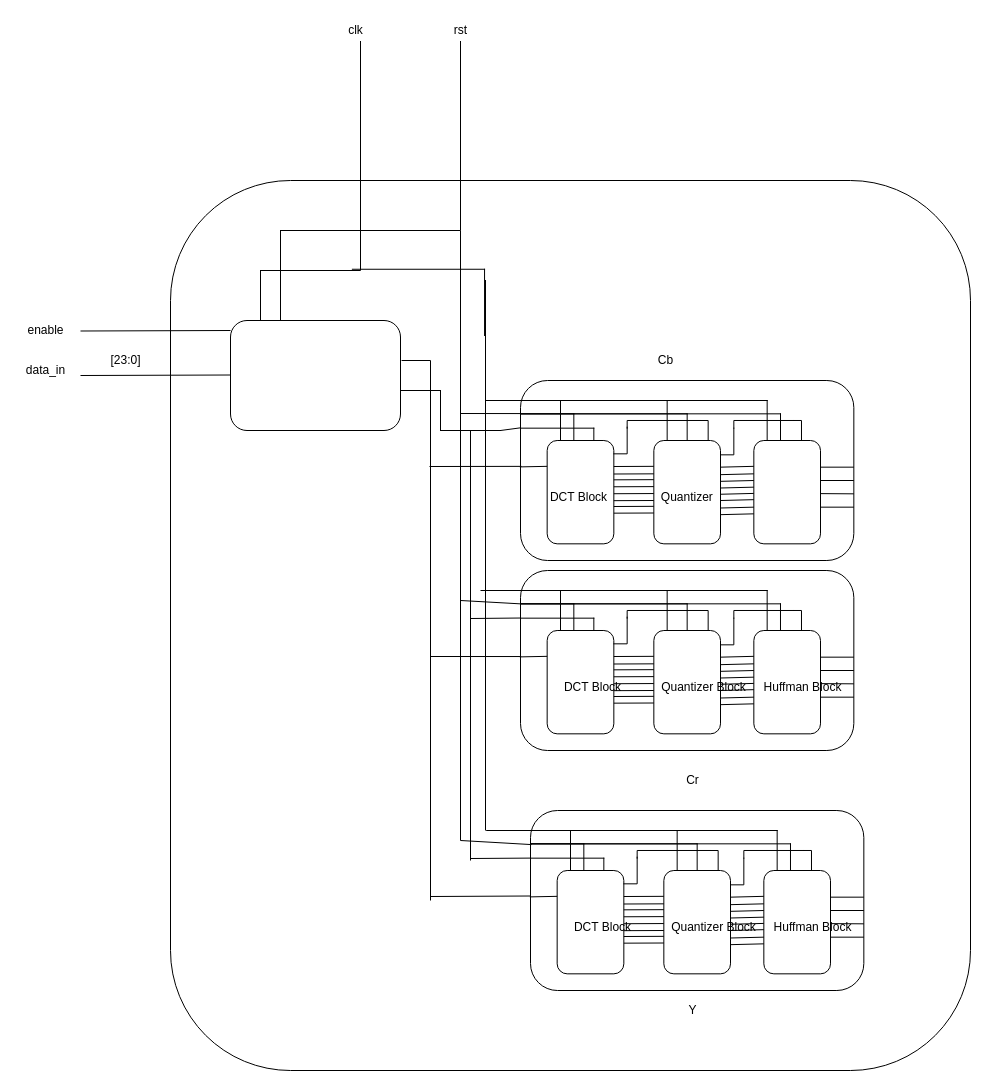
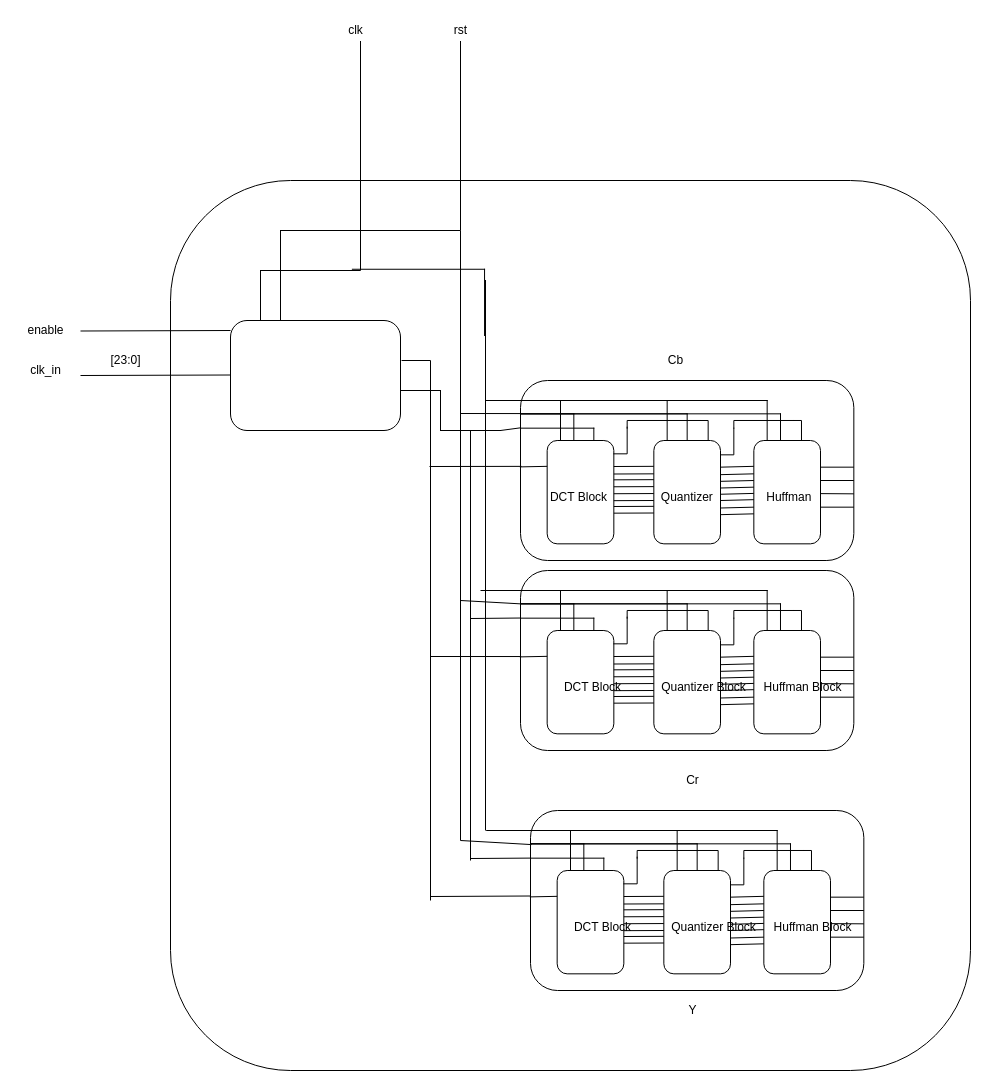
node "Cb": moved (666, 361) -> (676, 361)
node "data_in": label "data_in" -> "clk_in"
node "Huffman": added
